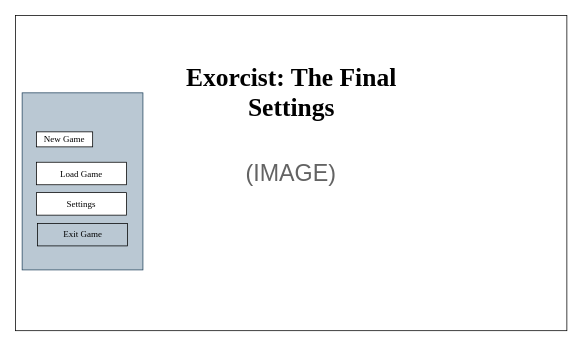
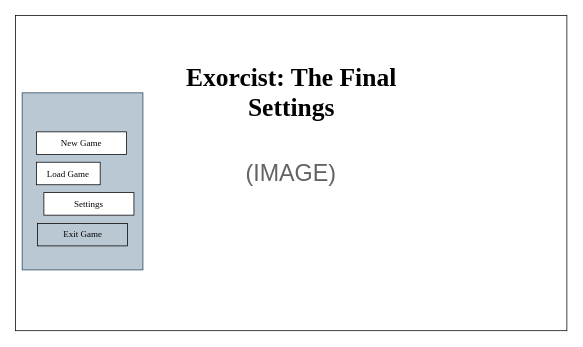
node "New Game": size 56x15 -> 90x23
node "Load Game": size 90x23 -> 64x23
node "Settings": moved (81, 204) -> (89, 204)
